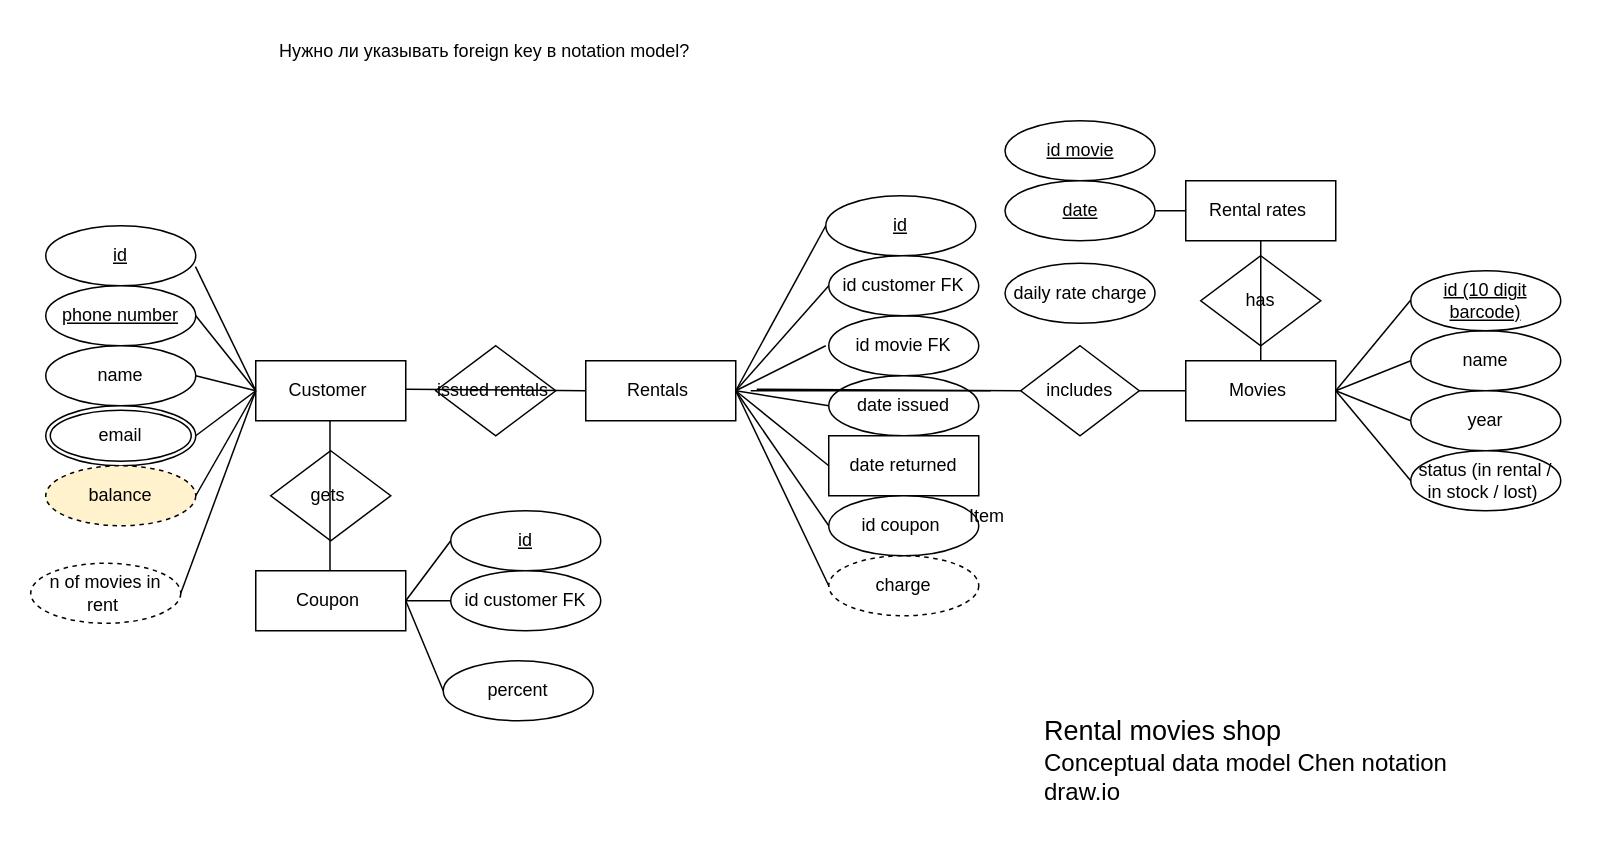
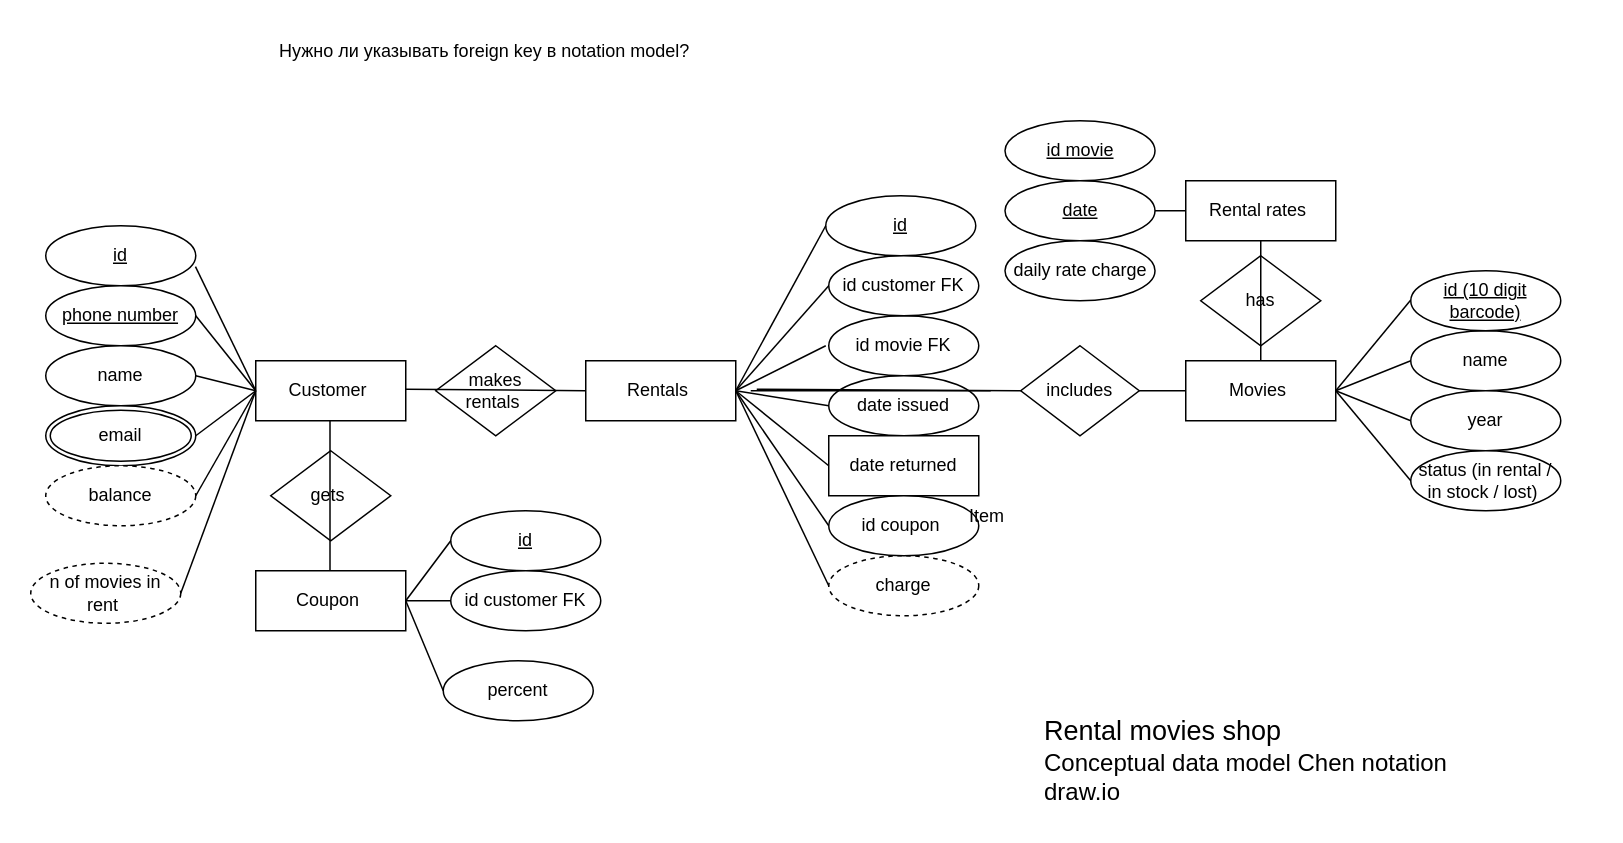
node "daily rate charge": moved (1080, 293) -> (1080, 271)
node "issued rentals": label "issued rentals" -> "makes rentals"
node "balance": fillcolor #fff2cc -> #ffffff
